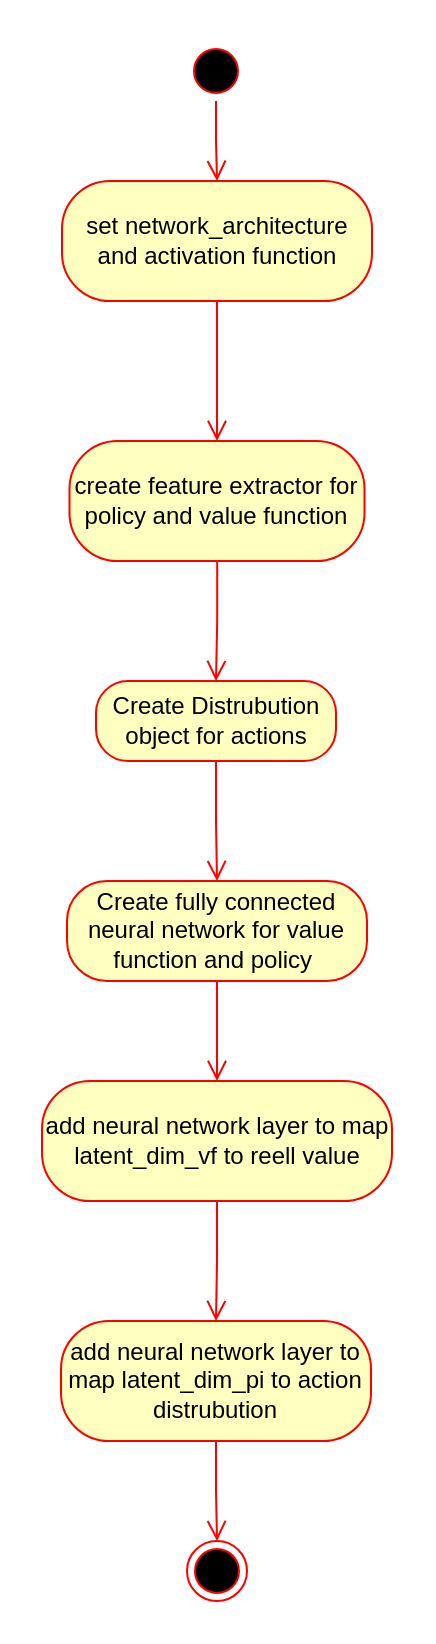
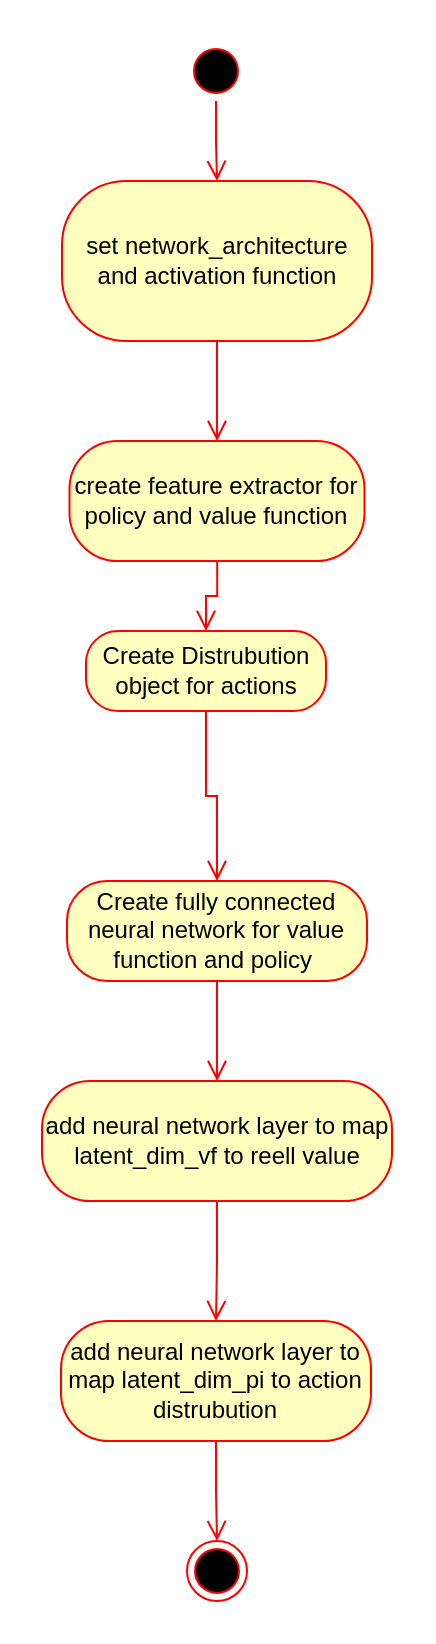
node "set network_architecture and activation function": size 310x120 -> 310x160
node "Create Distrubution object for actions": moved (216, 721) -> (206, 671)
